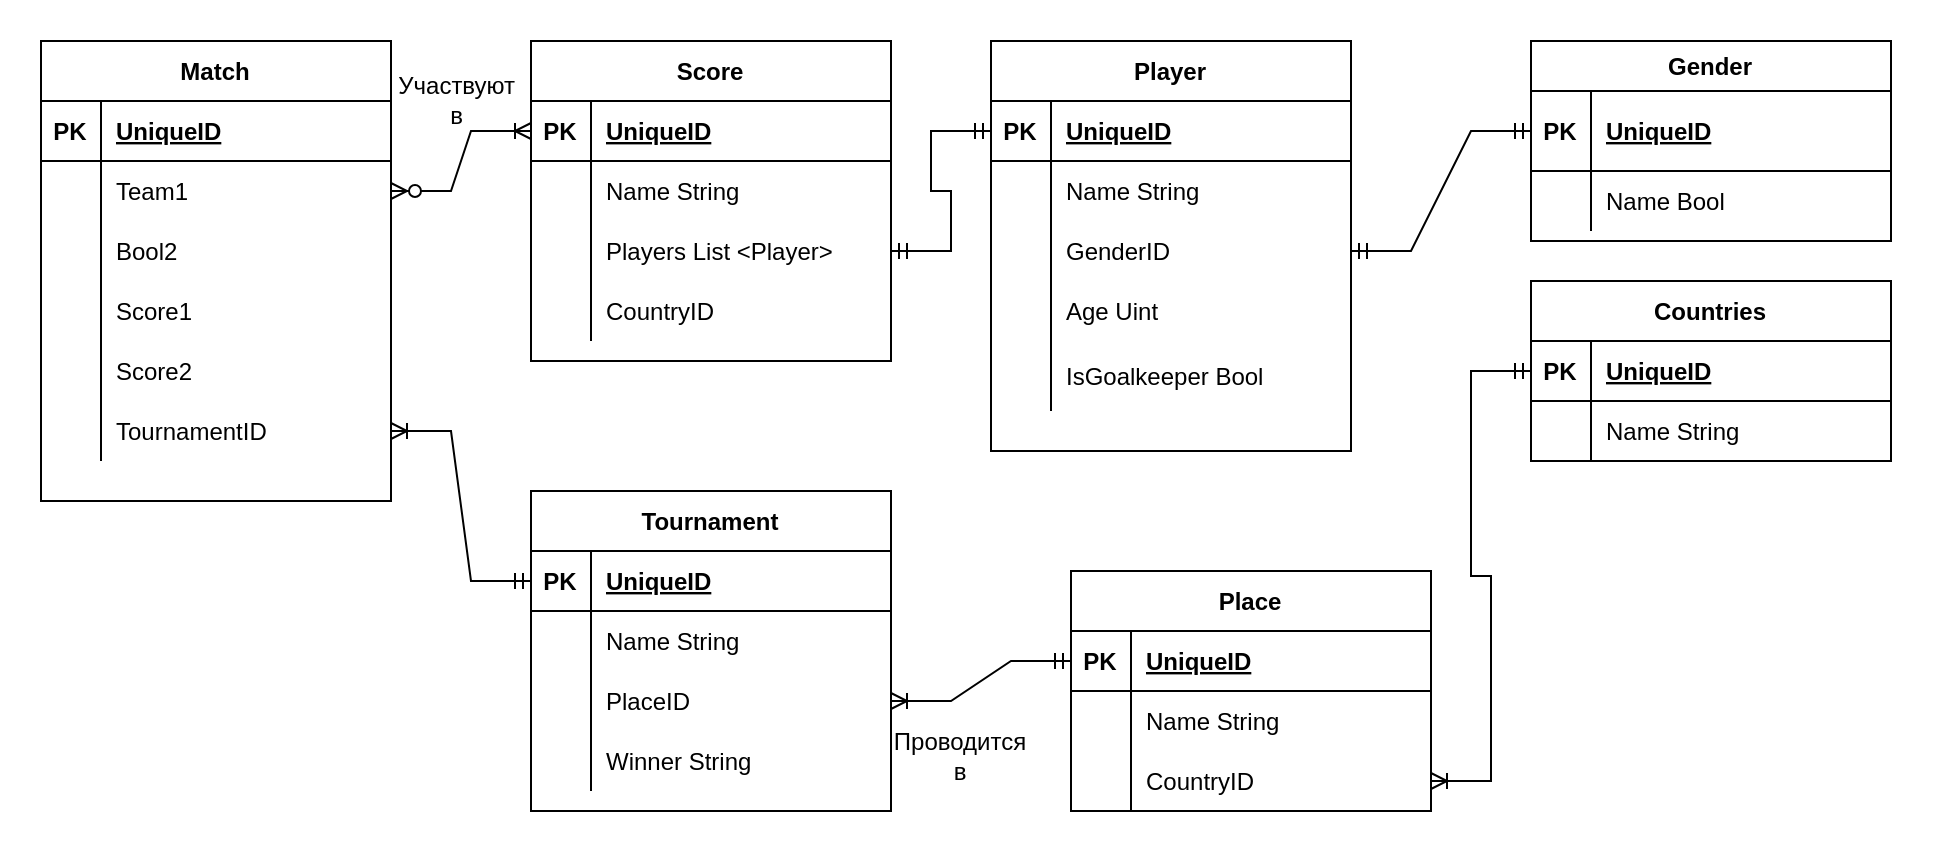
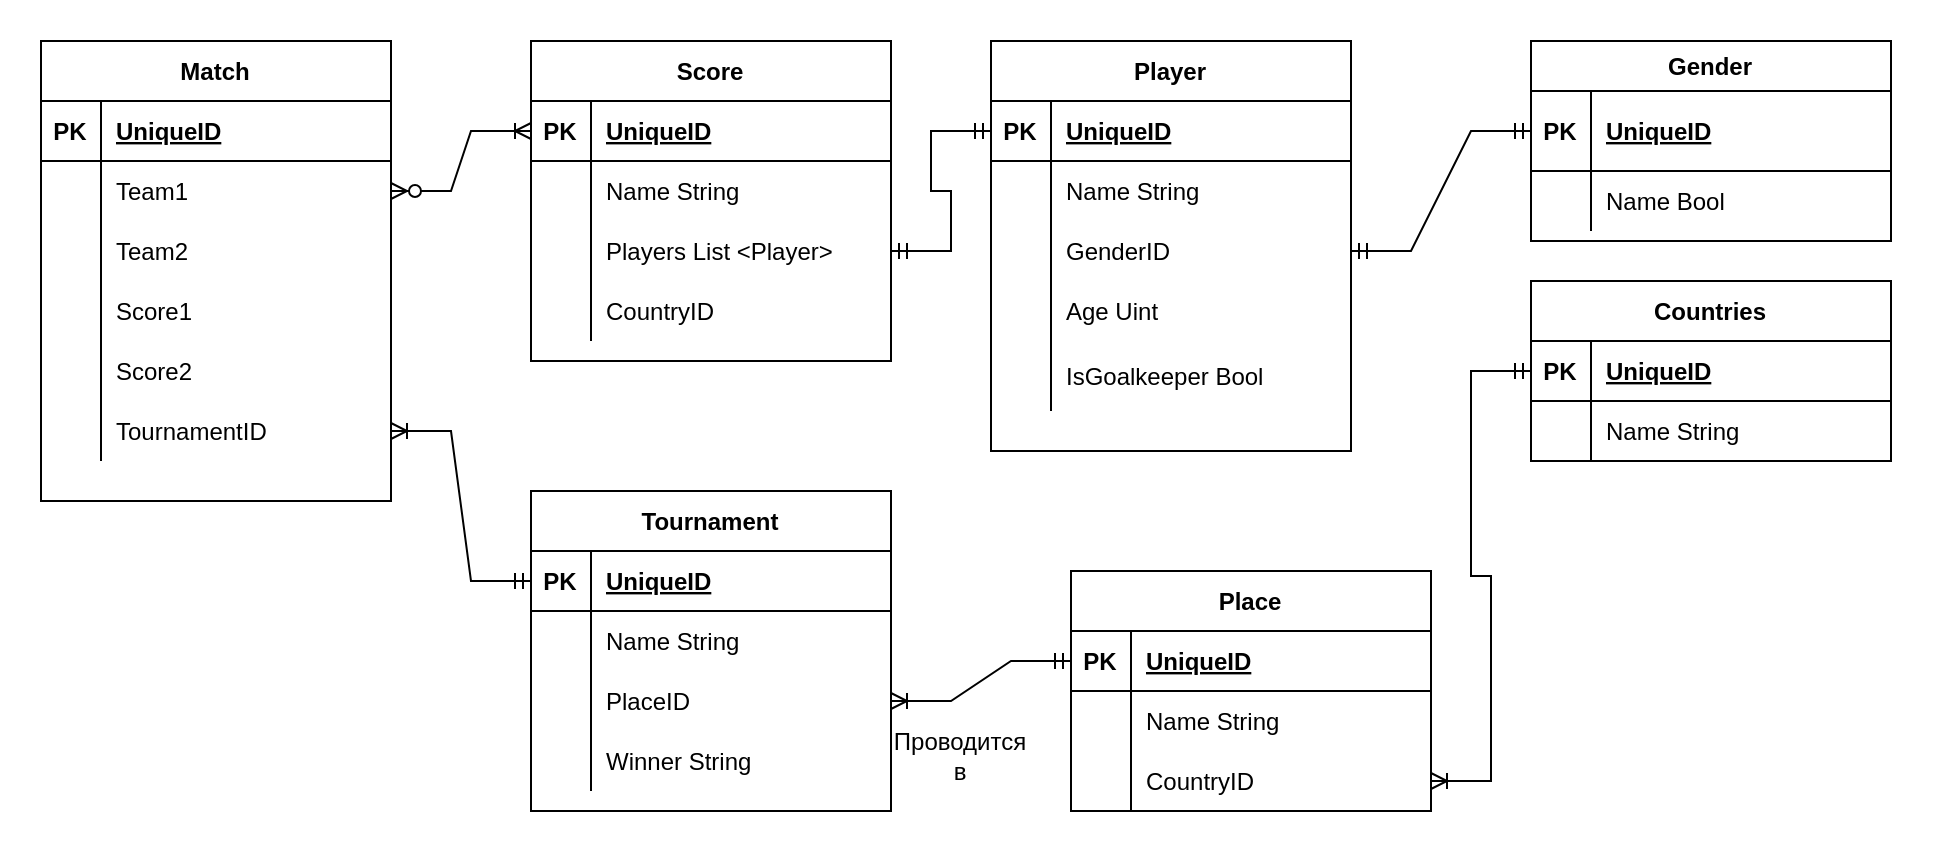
node "Участвуют в": removed
node "Bool2": label "Bool2" -> "Team2"
